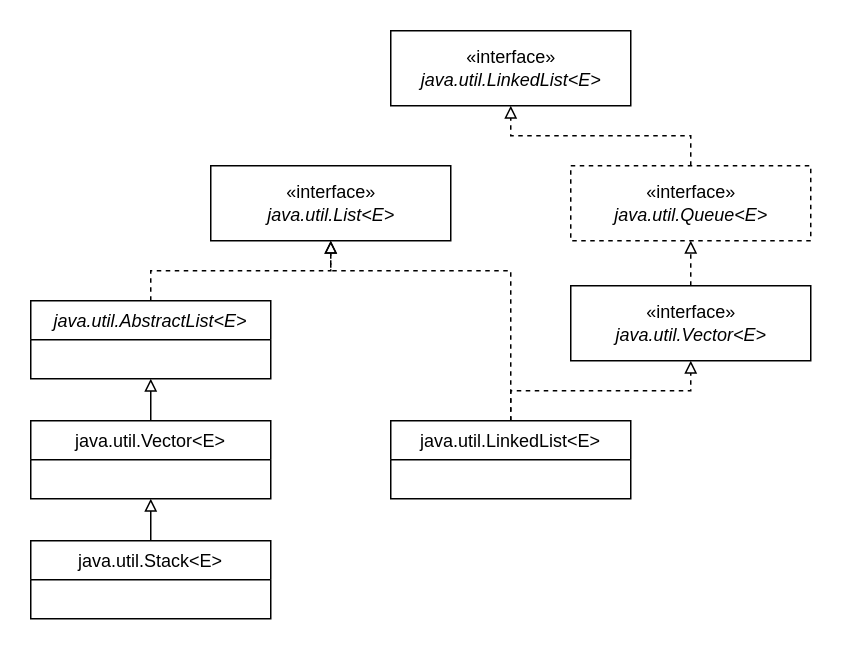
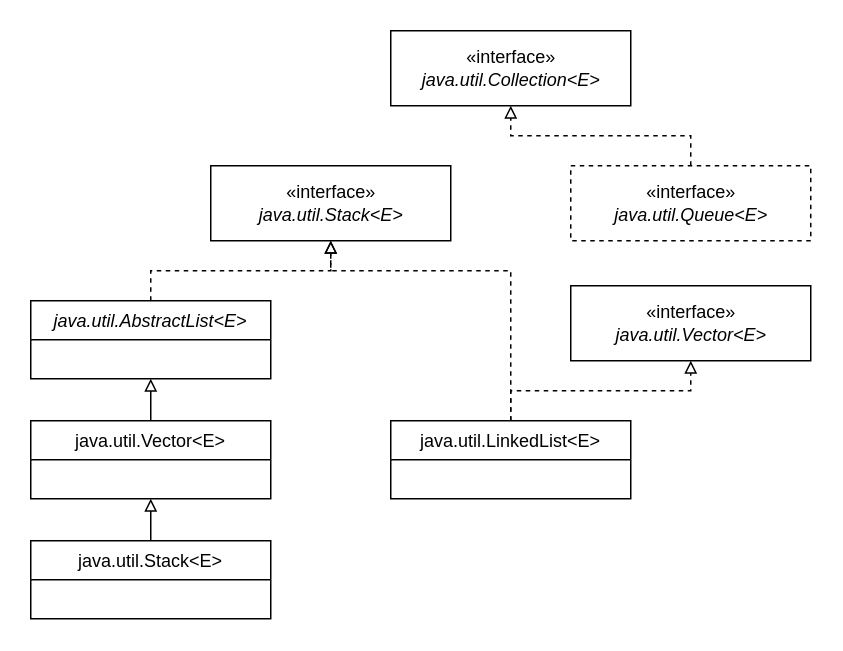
node "«interface» java.util.LinkedList<E>": label "«interface» java.util.LinkedList<E>" -> "«interface» java.util.Collection<E>"
node "«interface» java.util.List<E>": label "«interface» java.util.List<E>" -> "«interface» java.util.Stack<E>"
edge "«interface» java.util.Vector<E>" -> "«interface» java.util.Queue<E>": removed
